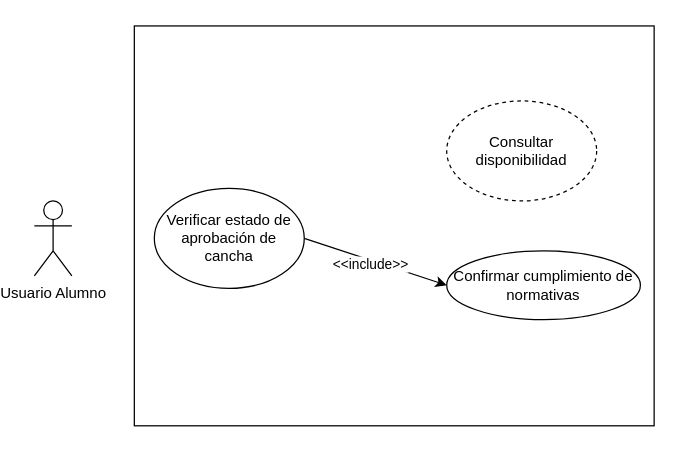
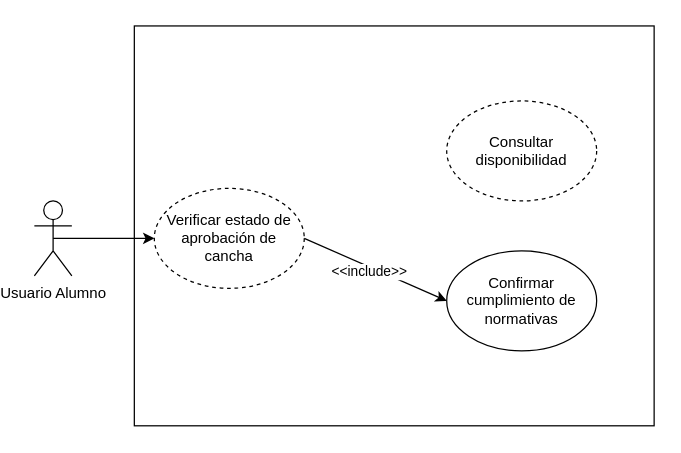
edge "Usuario Alumno" -> "Verificar estado de aprobación de cancha": added
node "Verificar estado de aprobación de cancha": style solid -> dashed
node "Confirmar cumplimiento de normativas": size 194x69 -> 150x100
